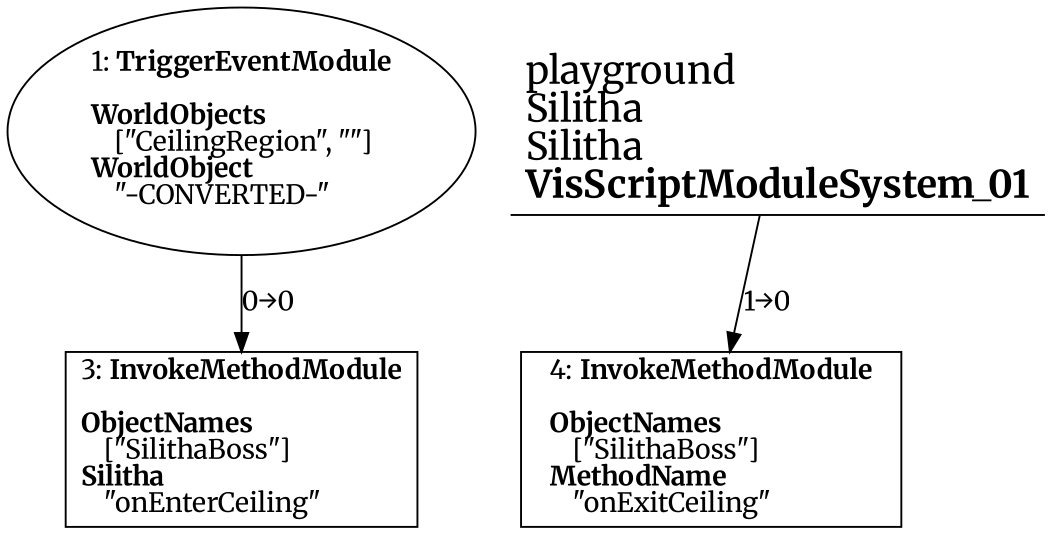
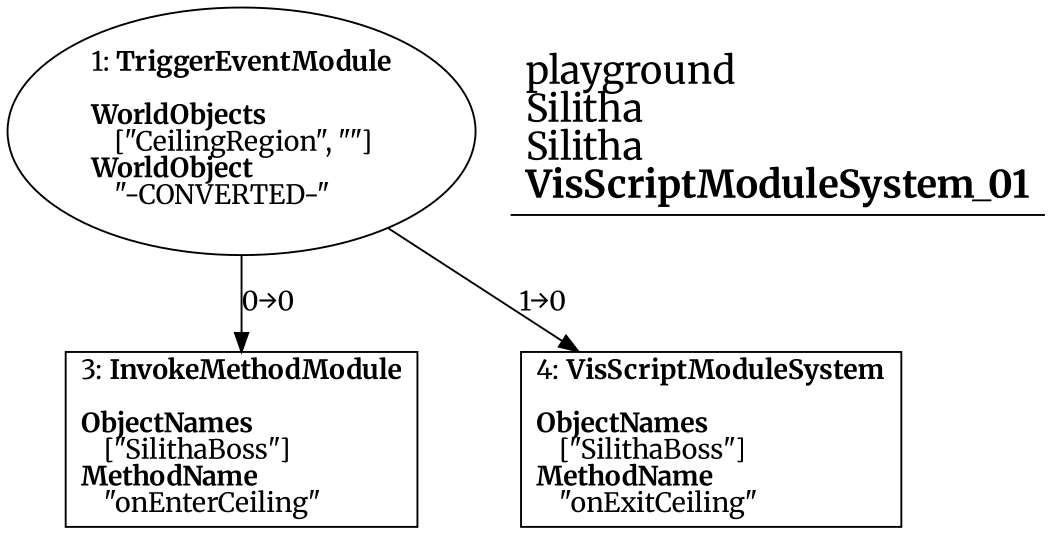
edge "playground" -> "4:": now "1:" -> "4:"
node "4:": text "InvokeMethodModule" -> "VisScriptModuleSystem"
node "3:": text "Silitha" -> "MethodName"
